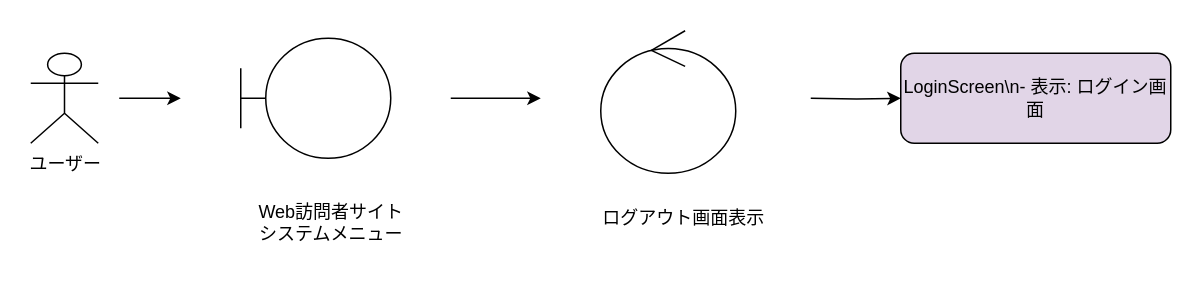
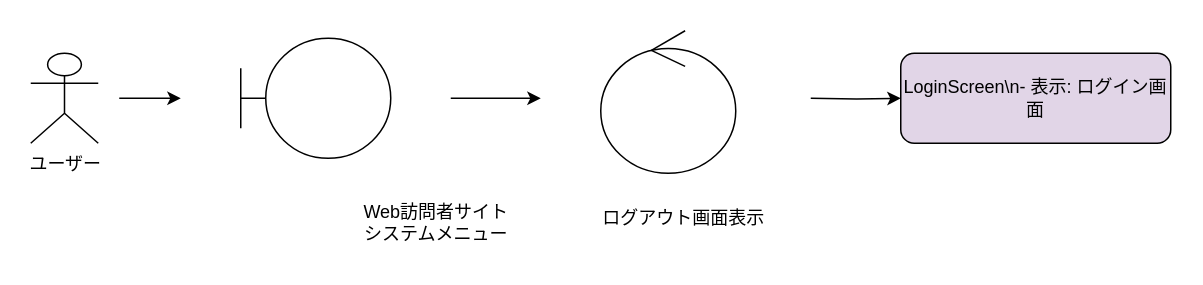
node "Web訪問者サイト システムメニュー": moved (331, 223) -> (436, 223)
